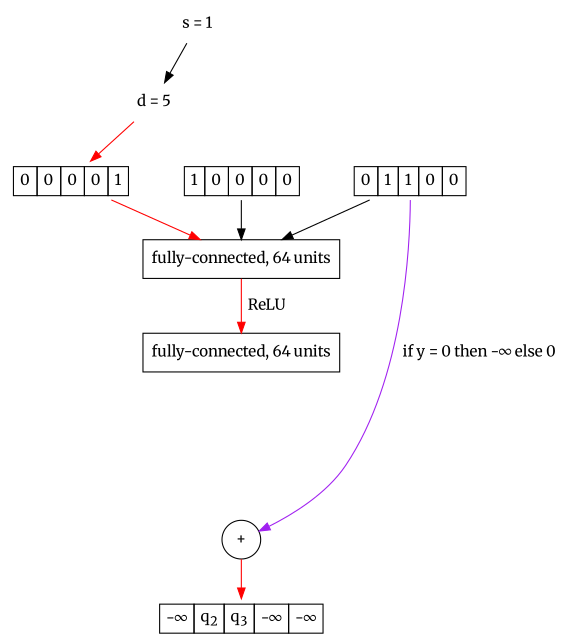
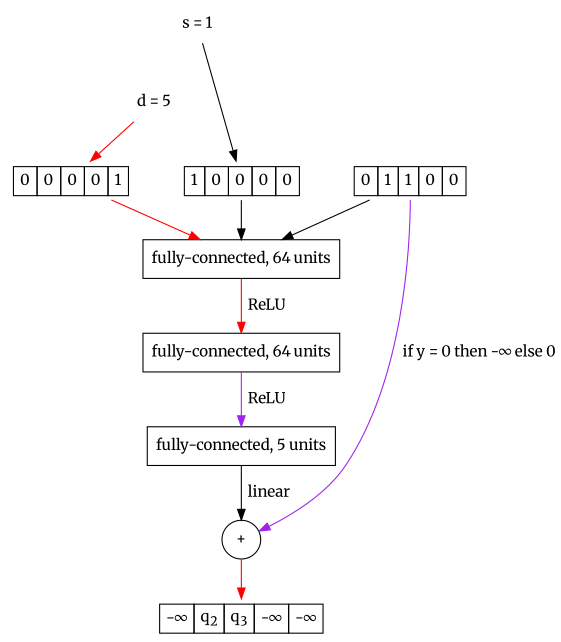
edge "s = 1" -> "d = 5": now "s = 1" -> "1"
node "fully-connected, 5 units": added
